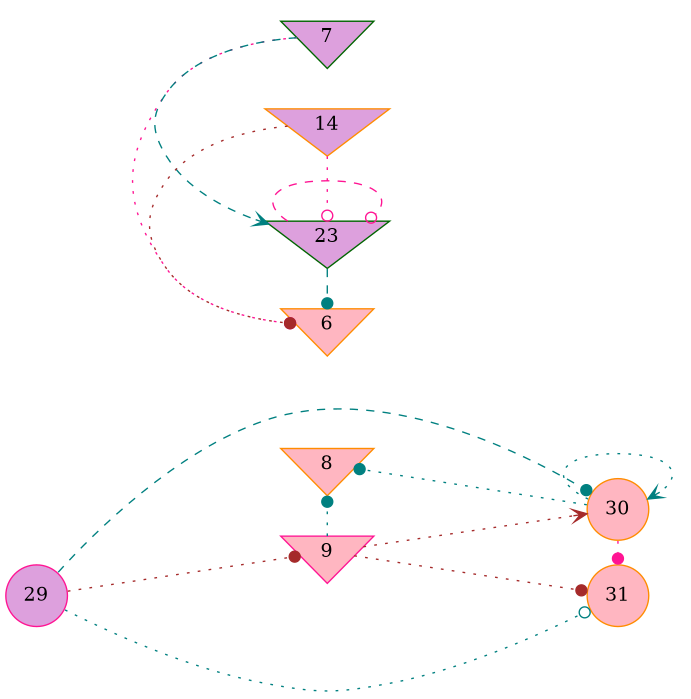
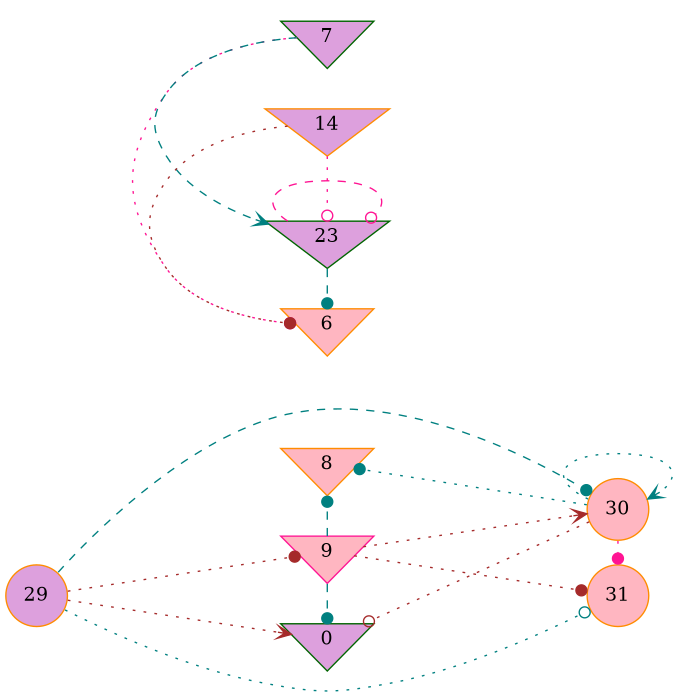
edge "9" -> "8": style dotted -> dashed
node "29": color deeppink -> darkorange
node "0": added
